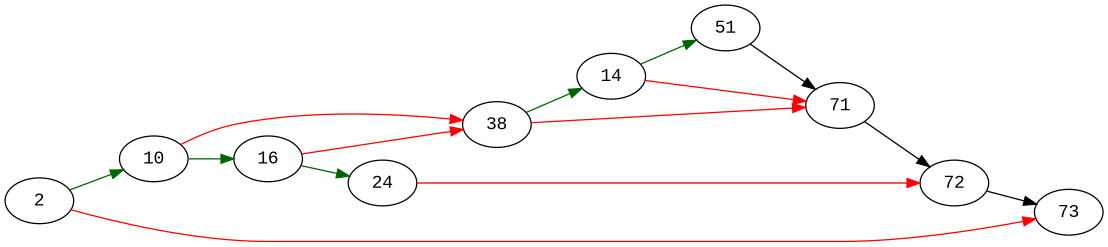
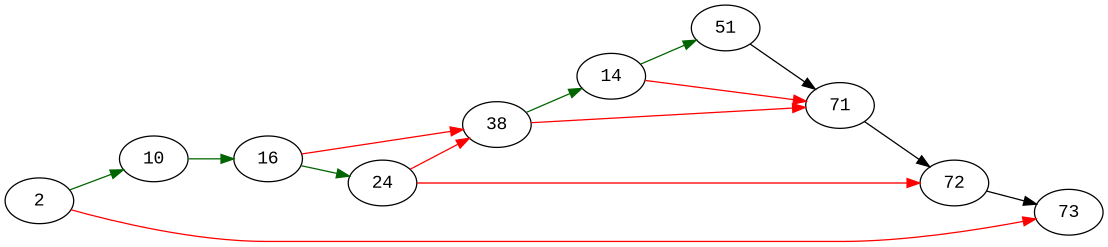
edge "10" -> "38": now "24" -> "38"
